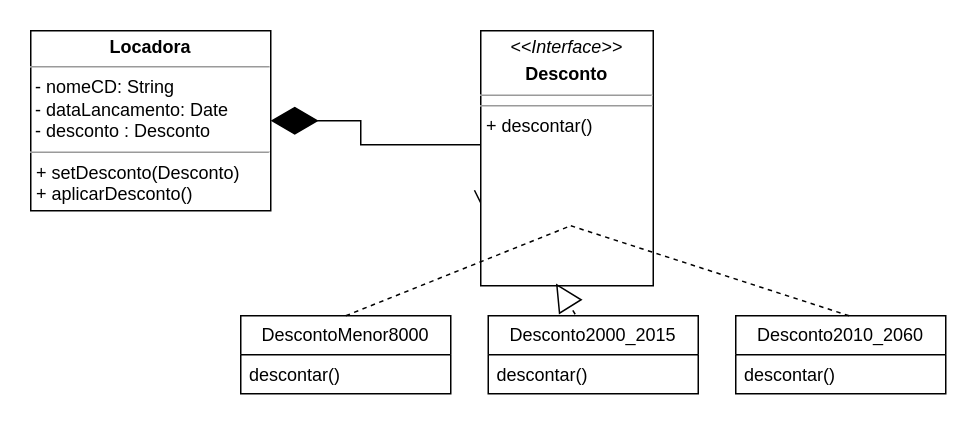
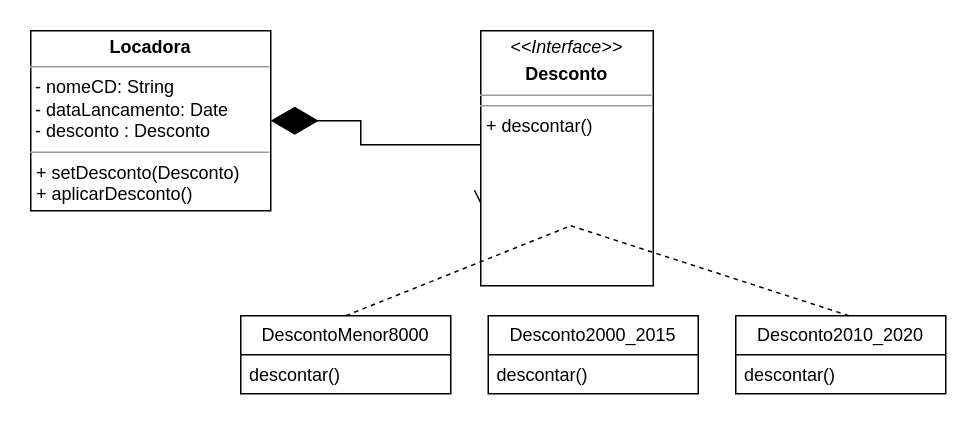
edge "Desconto2000_2015" -> "<<Interface>> Desconto + descontar()": removed
node "Desconto2010_2060": label "Desconto2010_2060" -> "Desconto2010_2020"
